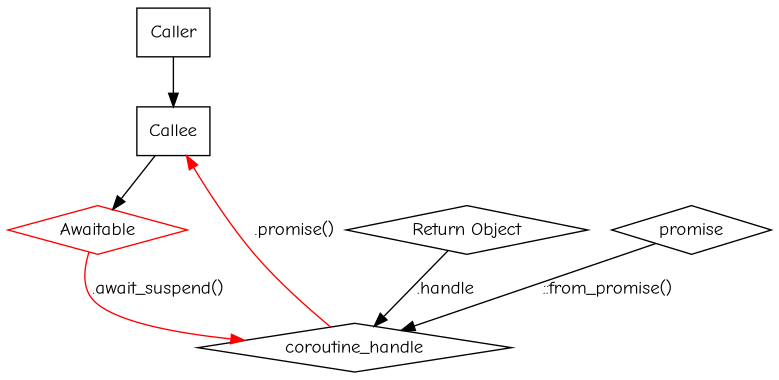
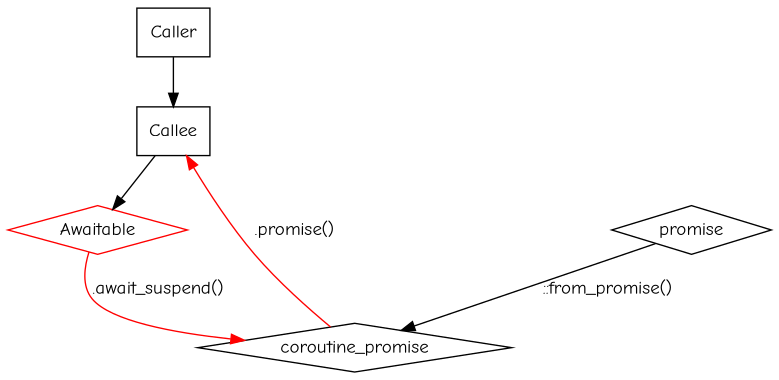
node "Return Object": removed
node "coroutine_handle": label "coroutine_handle" -> "coroutine_promise"
